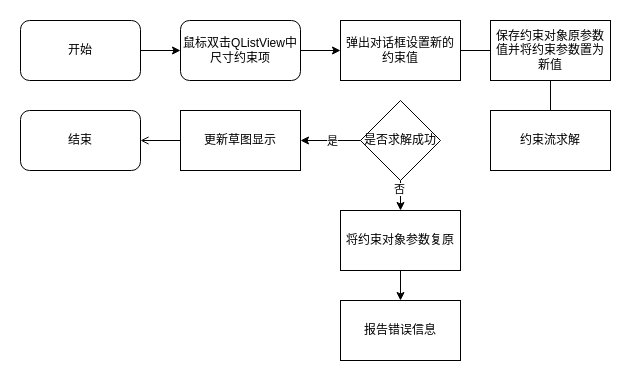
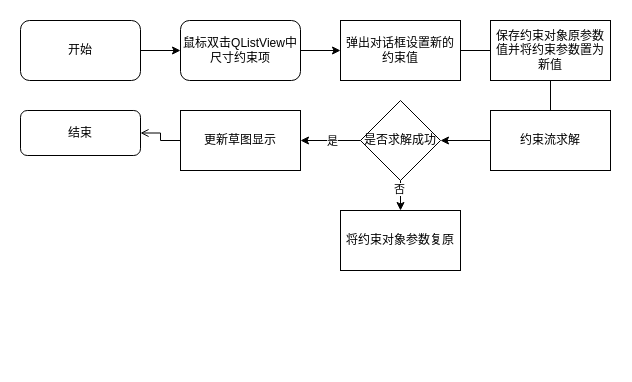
node "结束": size 120x60 -> 120x45
edge "约束流求解" -> "是否求解成功": added
edge "将约束对象参数复原" -> "报告错误信息": removed
node "报告错误信息": removed
